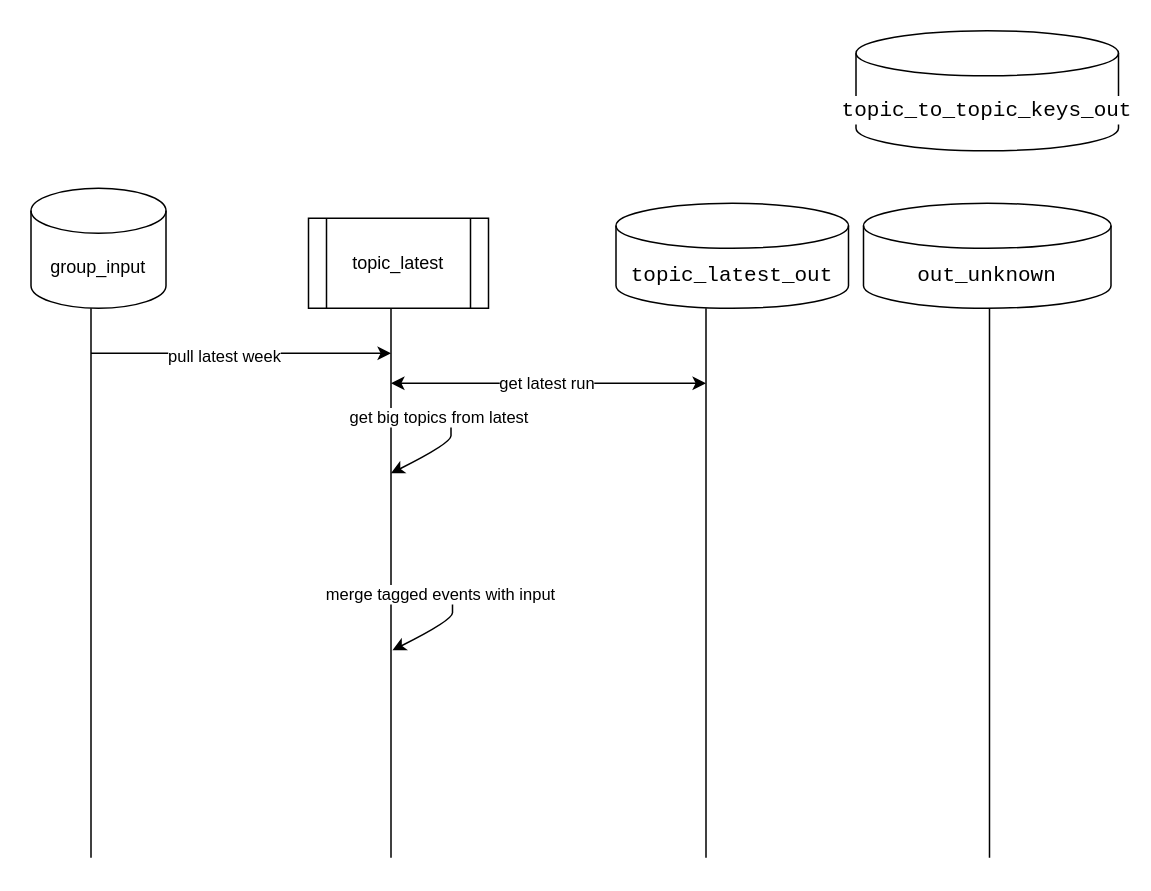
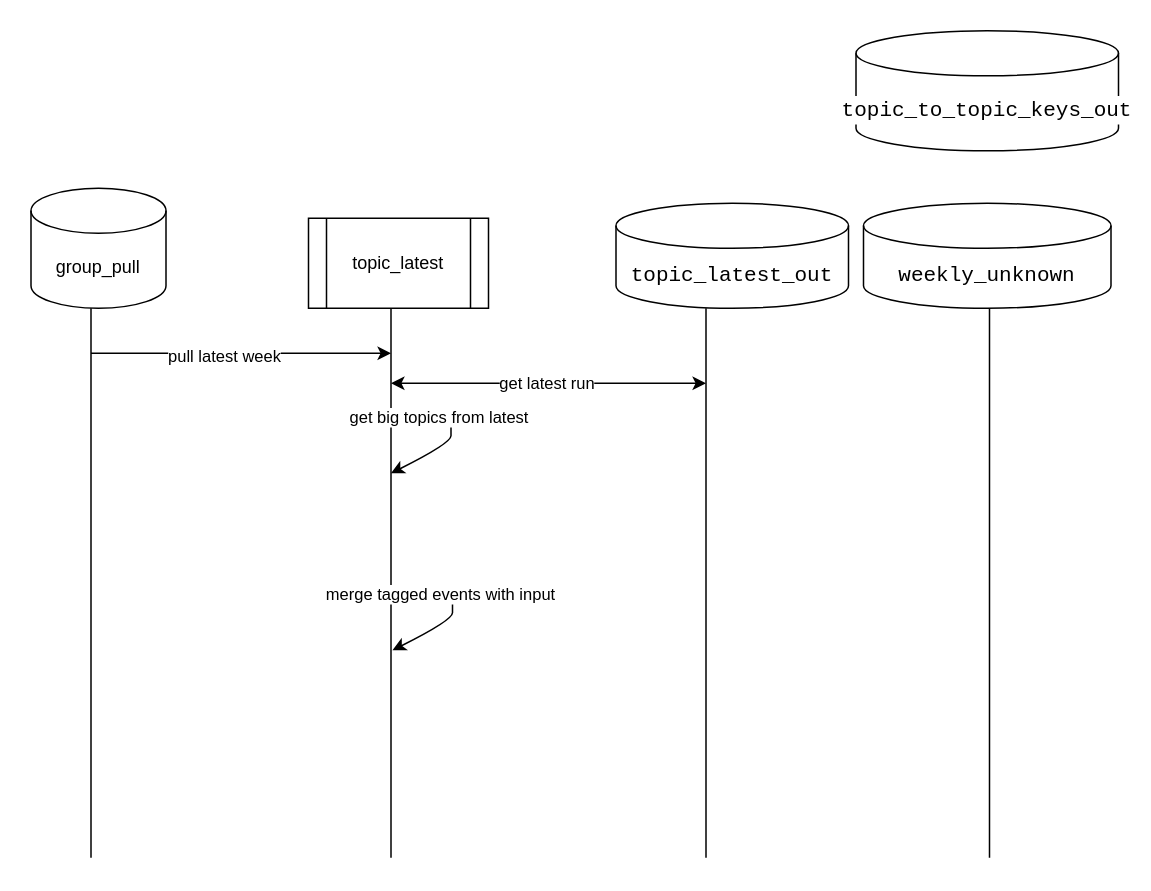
node "group_input": label "group_input" -> "group_pull"
node "out_unknown": label "out_unknown" -> "weekly_unknown"
